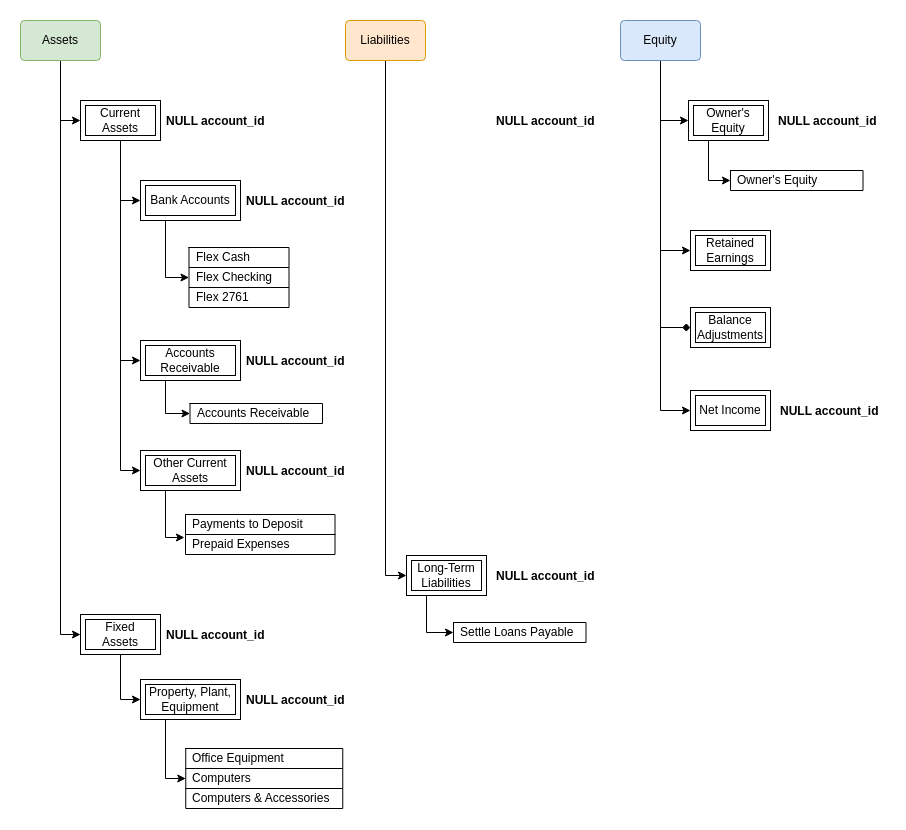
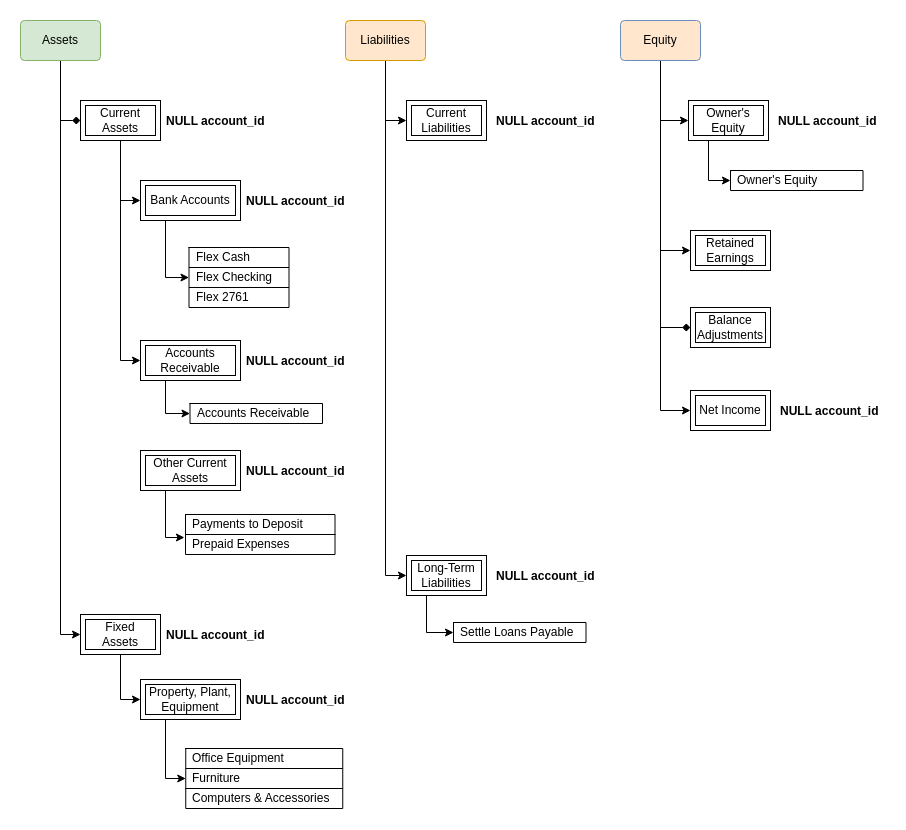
node "Equity": fillcolor #dae8fc -> #ffe6cc
edge "Assets" -> "Current Assets": arrowhead classic -> diamond
edge "Liabilities" -> "Current Liabilities": added
node "Current Liabilities": added
edge "Current Assets" -> "Other Current Assets": removed
node "Computers": label "Computers" -> "Furniture"
